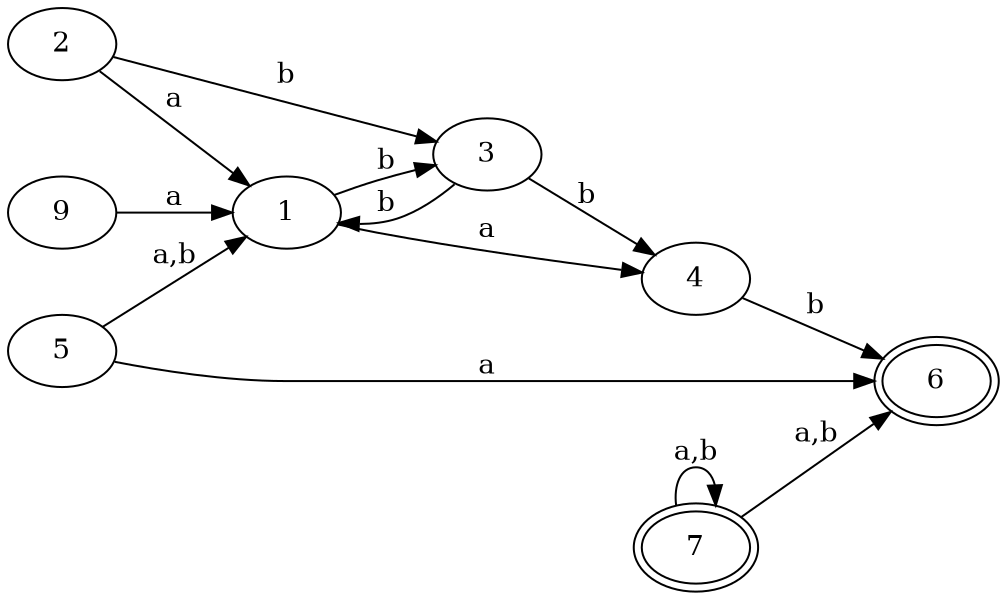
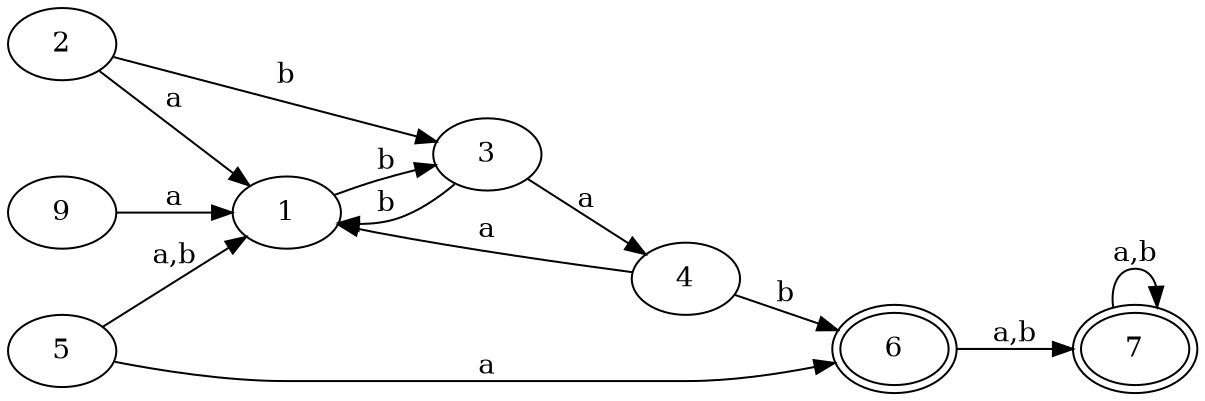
edge "3" -> "4": label "b" -> "a"
edge "1" -> "4": reversed
edge "7" -> "6": reversed
